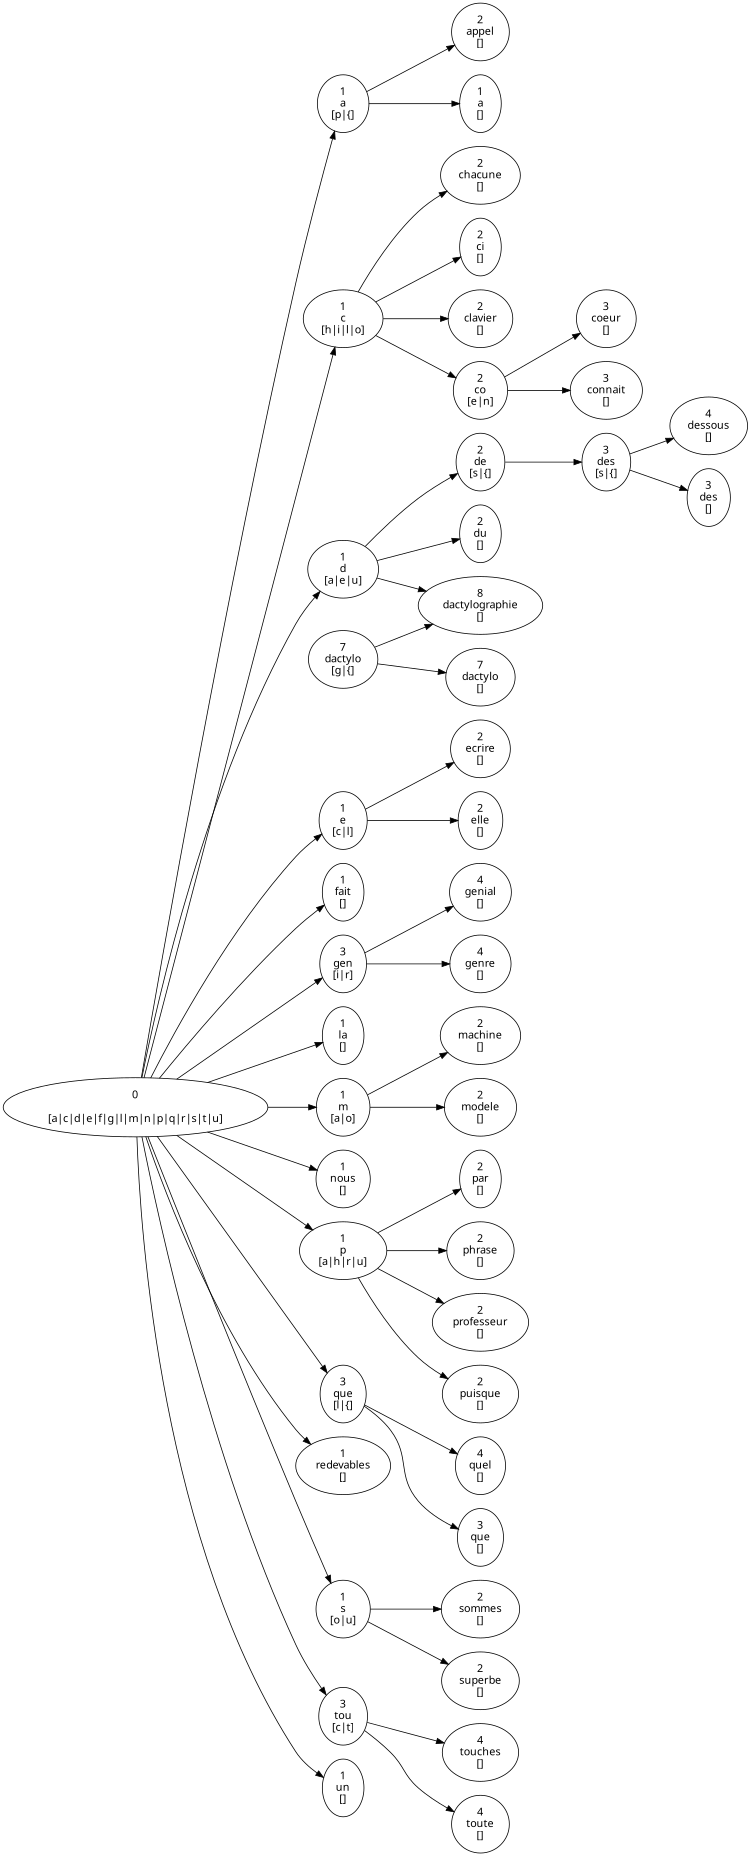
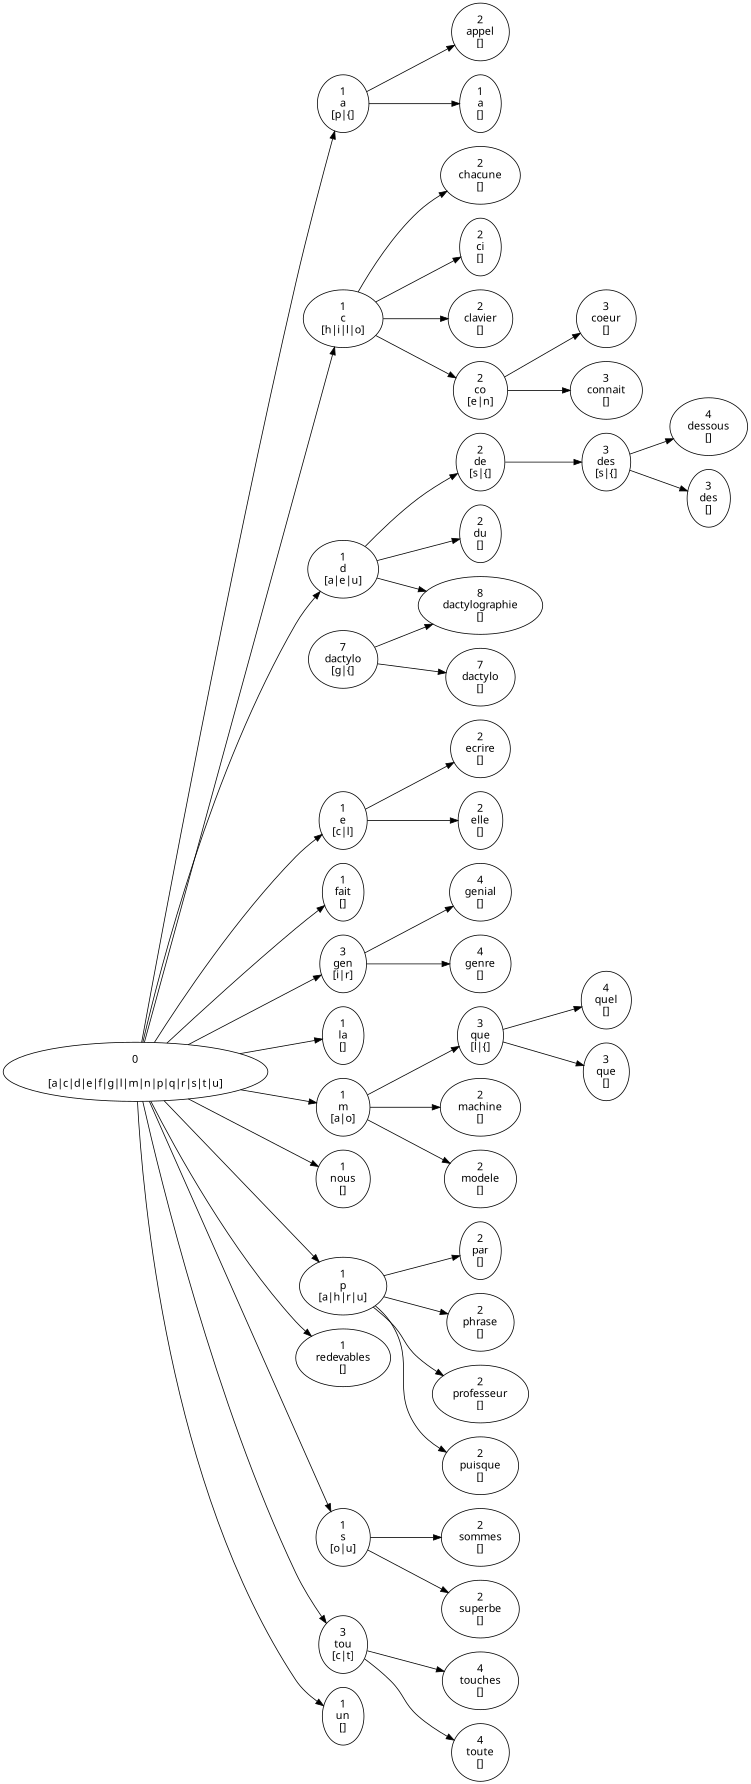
edge "0 [a|c|d|e|f|g|l|m|n|p|q|r|s|t|u]" -> "3 que [l|{]": now "1 m [a|o]" -> "3 que [l|{]"
